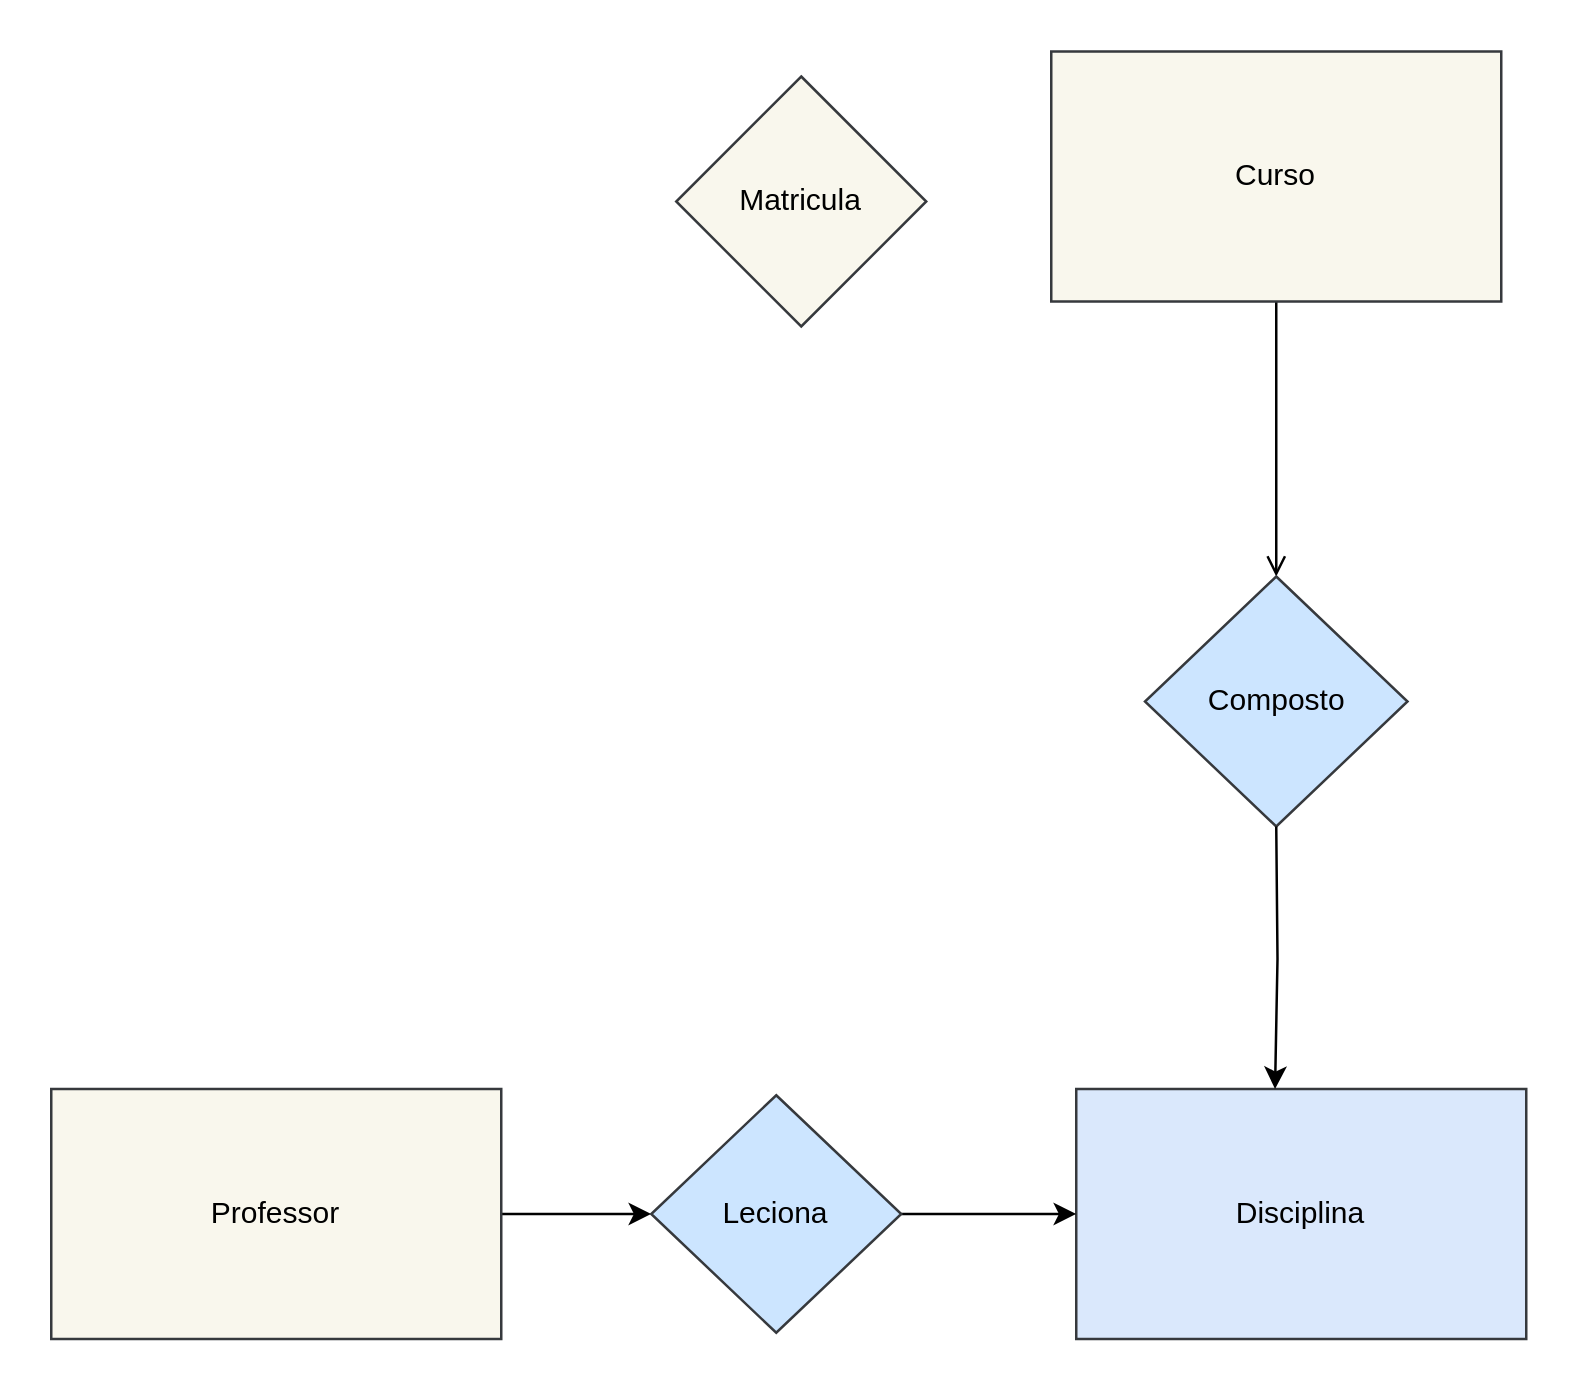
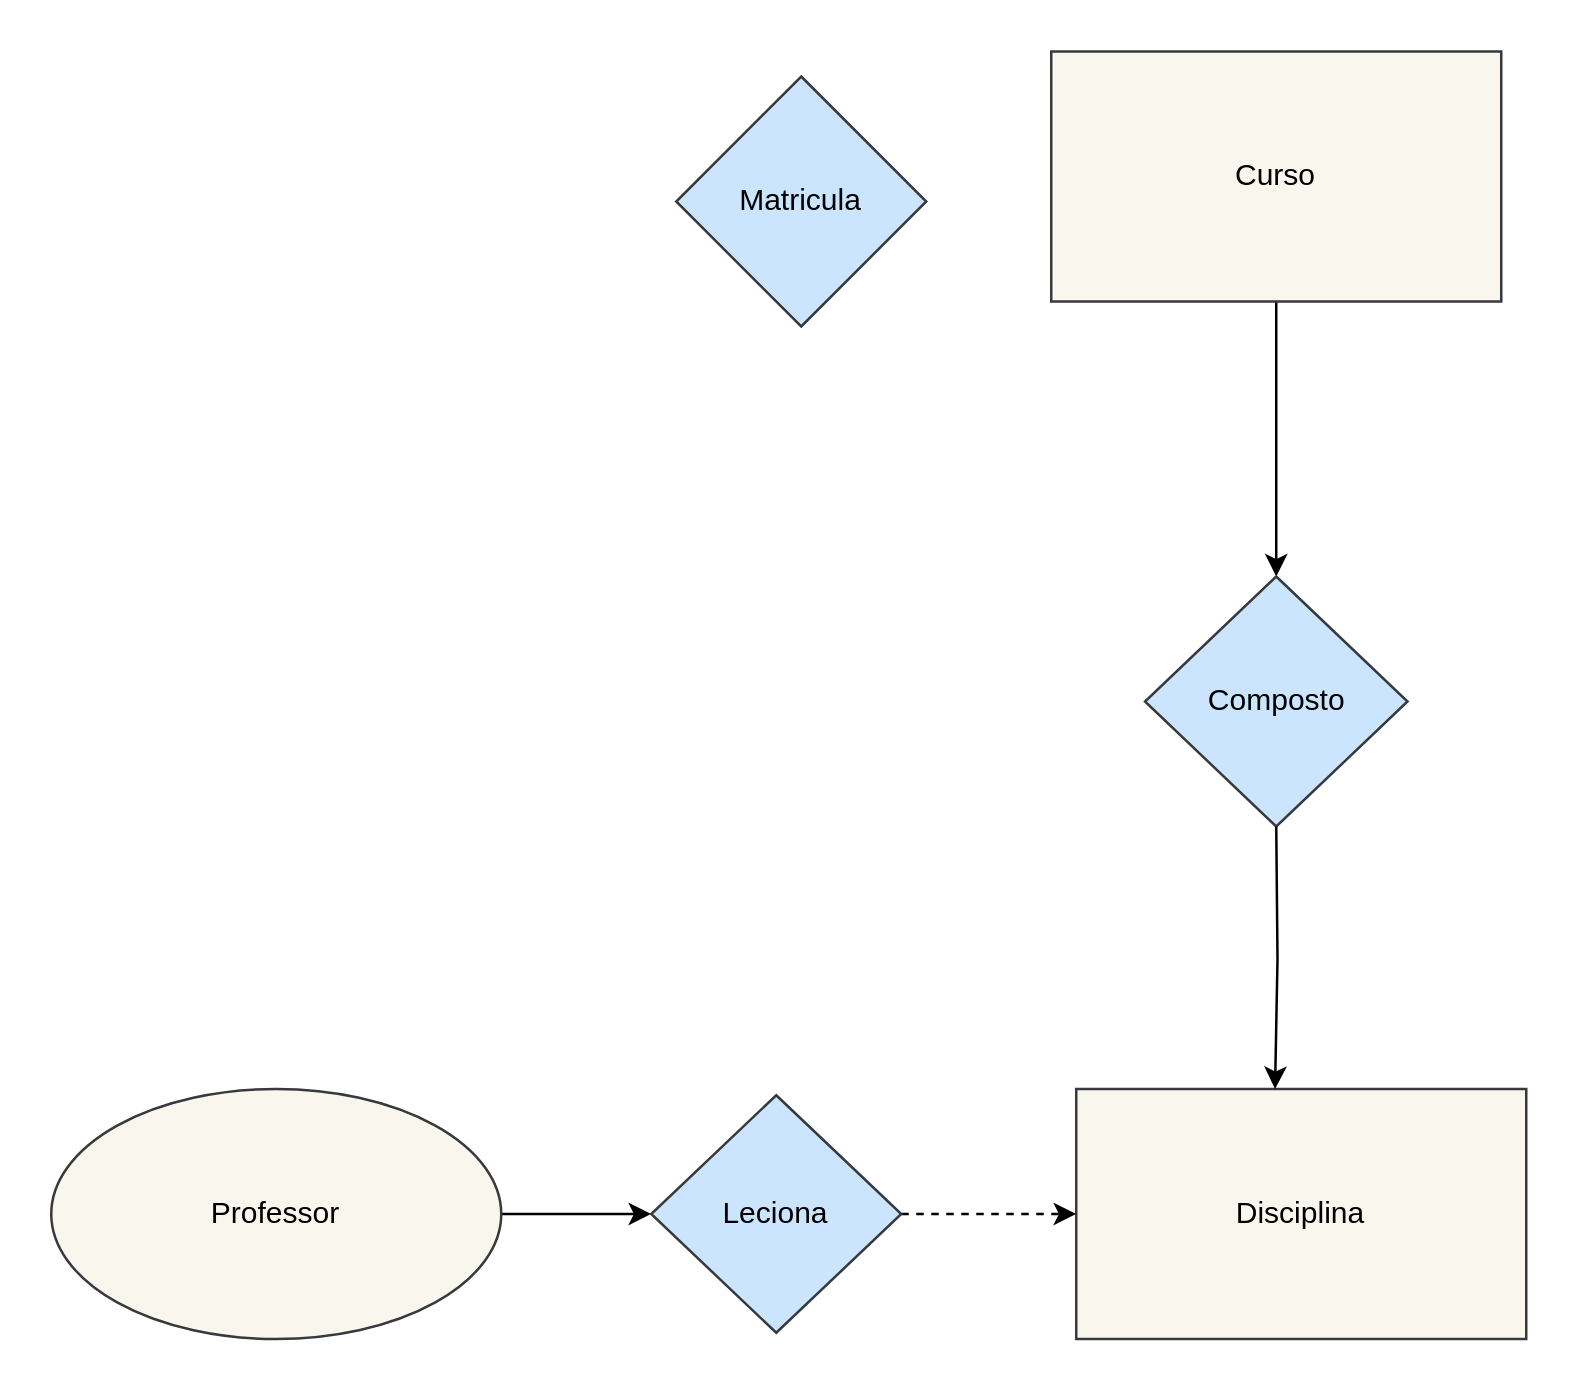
node "Matricula": fillcolor #f9f7ed -> #cce5ff
edge "Curso" -> "Composto": arrowhead open -> classic
node "Professor": shape rectangle -> ellipse
edge "Leciona" -> "Disciplina": style solid -> dashed
node "Disciplina": fillcolor #dae8fc -> #f9f7ed
